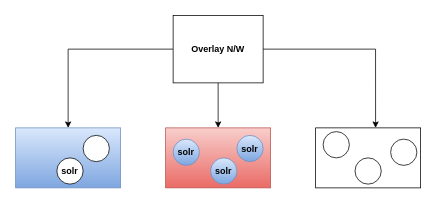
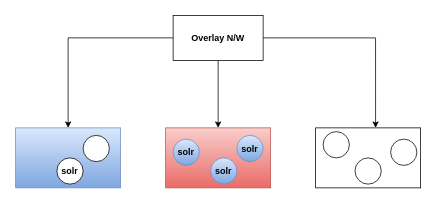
node "Overlay N/W": size 90x68 -> 90x45
